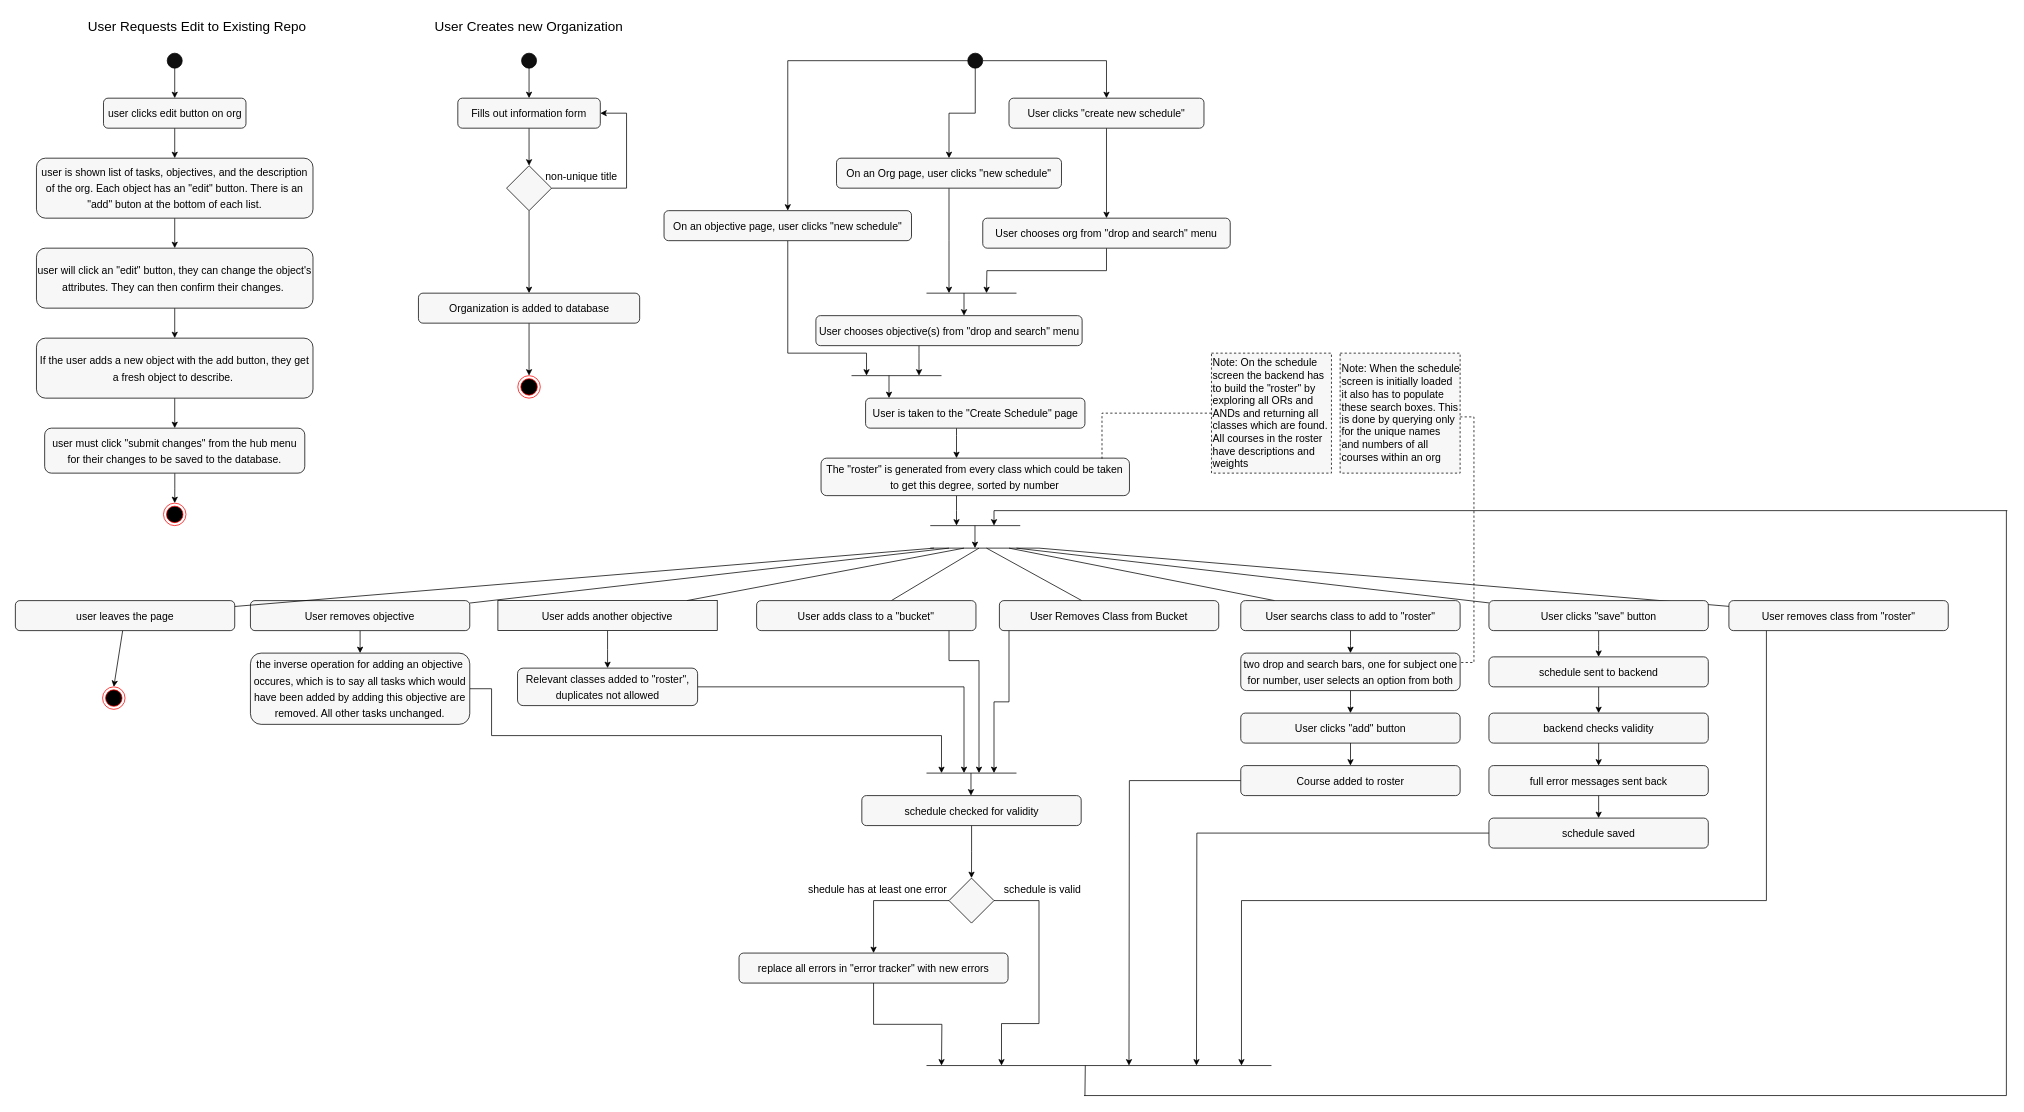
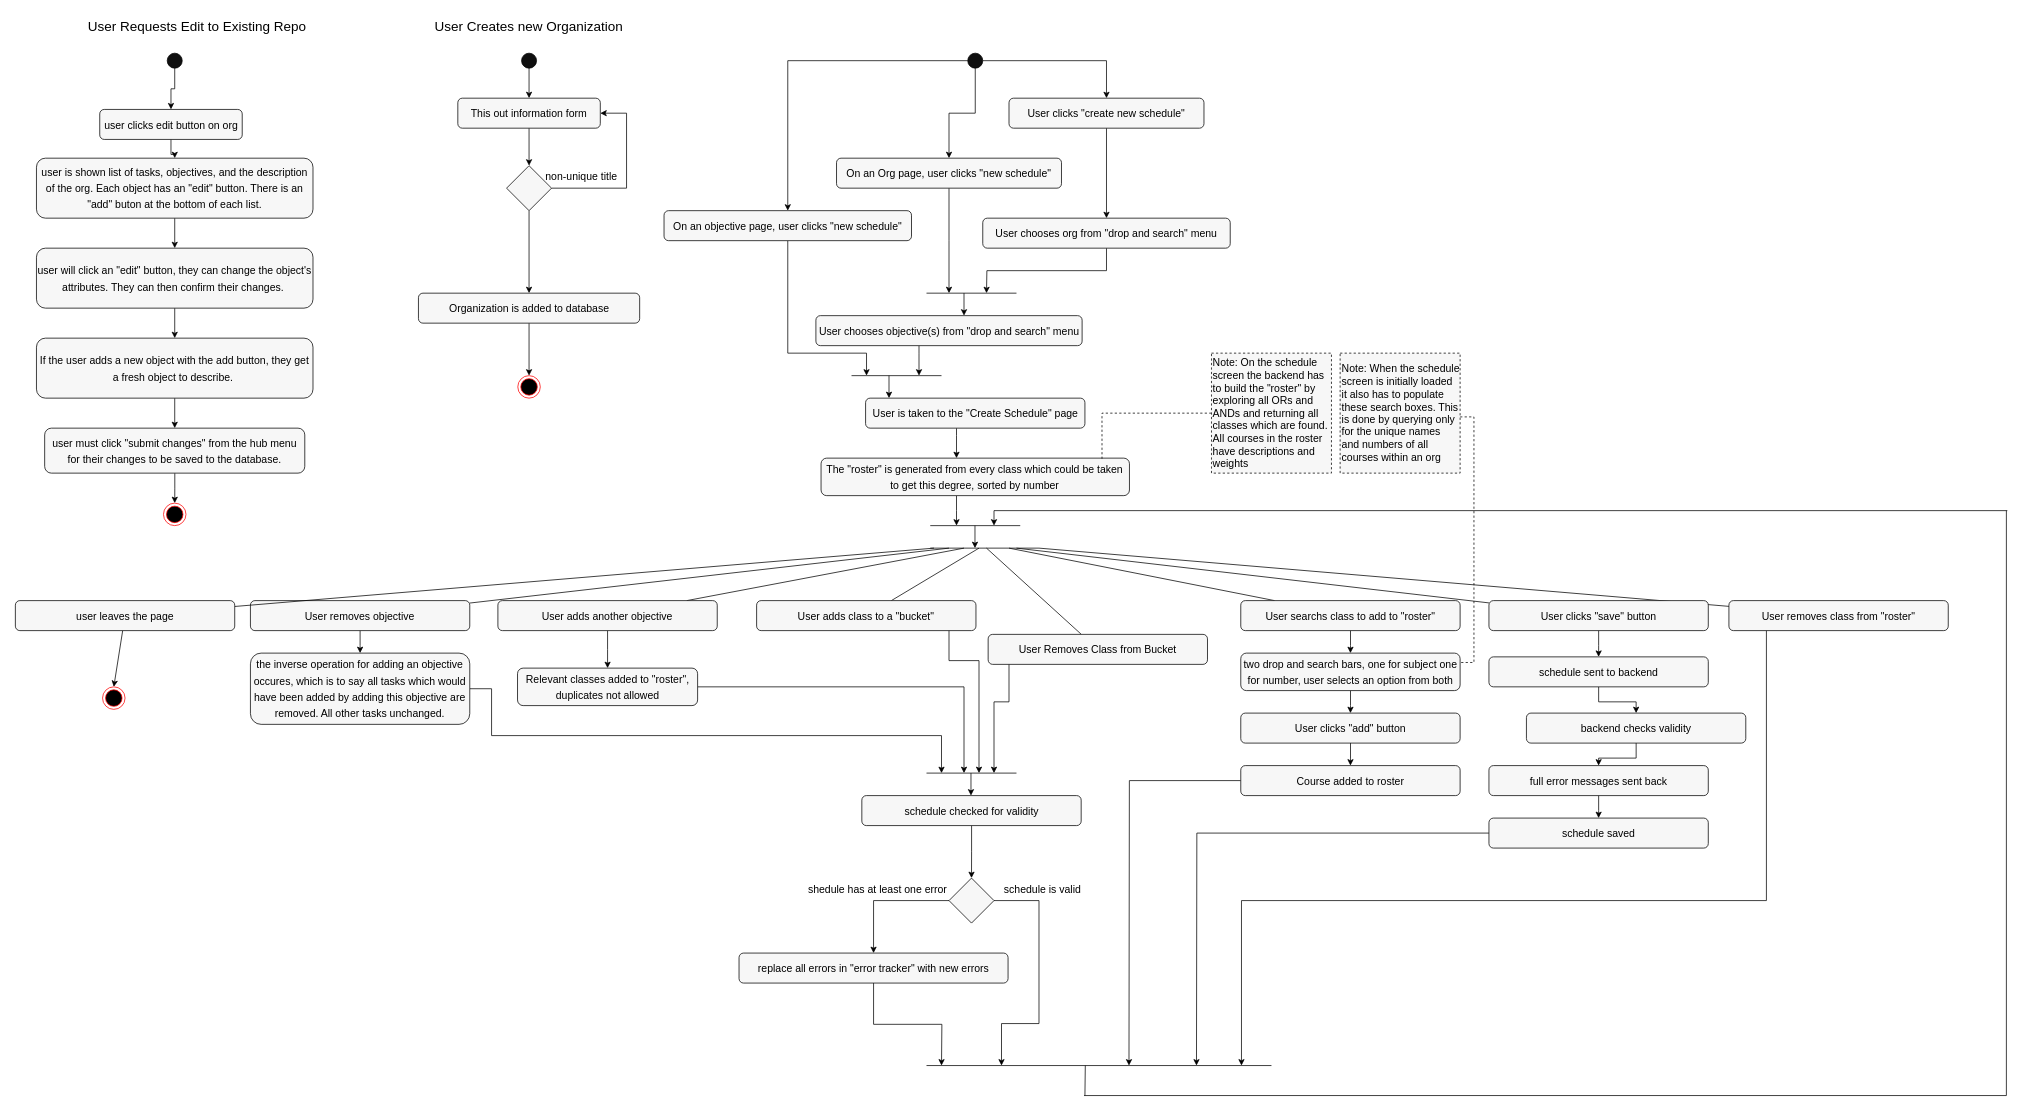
node "user clicks edit button on org": moved (175, 113) -> (171, 124)
node "Fills out information form": label "Fills out information form" -> "This out information form"
node "User adds another objective": shape rectangle -> rounded rectangle
node "User Removes Class from Bucket": moved (1109, 615) -> (1098, 649)
node "backend checks validity": moved (1599, 728) -> (1636, 728)
